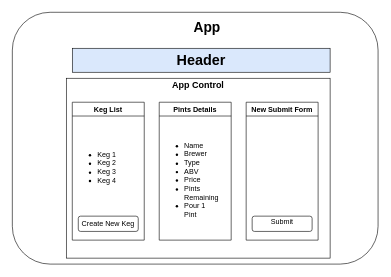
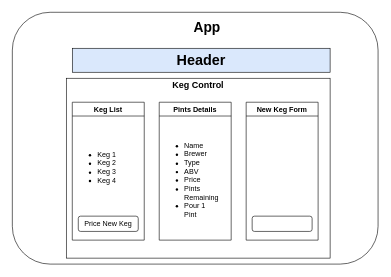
node "App Control": label "App Control" -> "Keg Control"
node "New Submit Form": label "New Submit Form" -> "New Keg Form"
node "Submit": removed
node "Create New Keg": label "Create New Keg" -> "Price New Keg"
